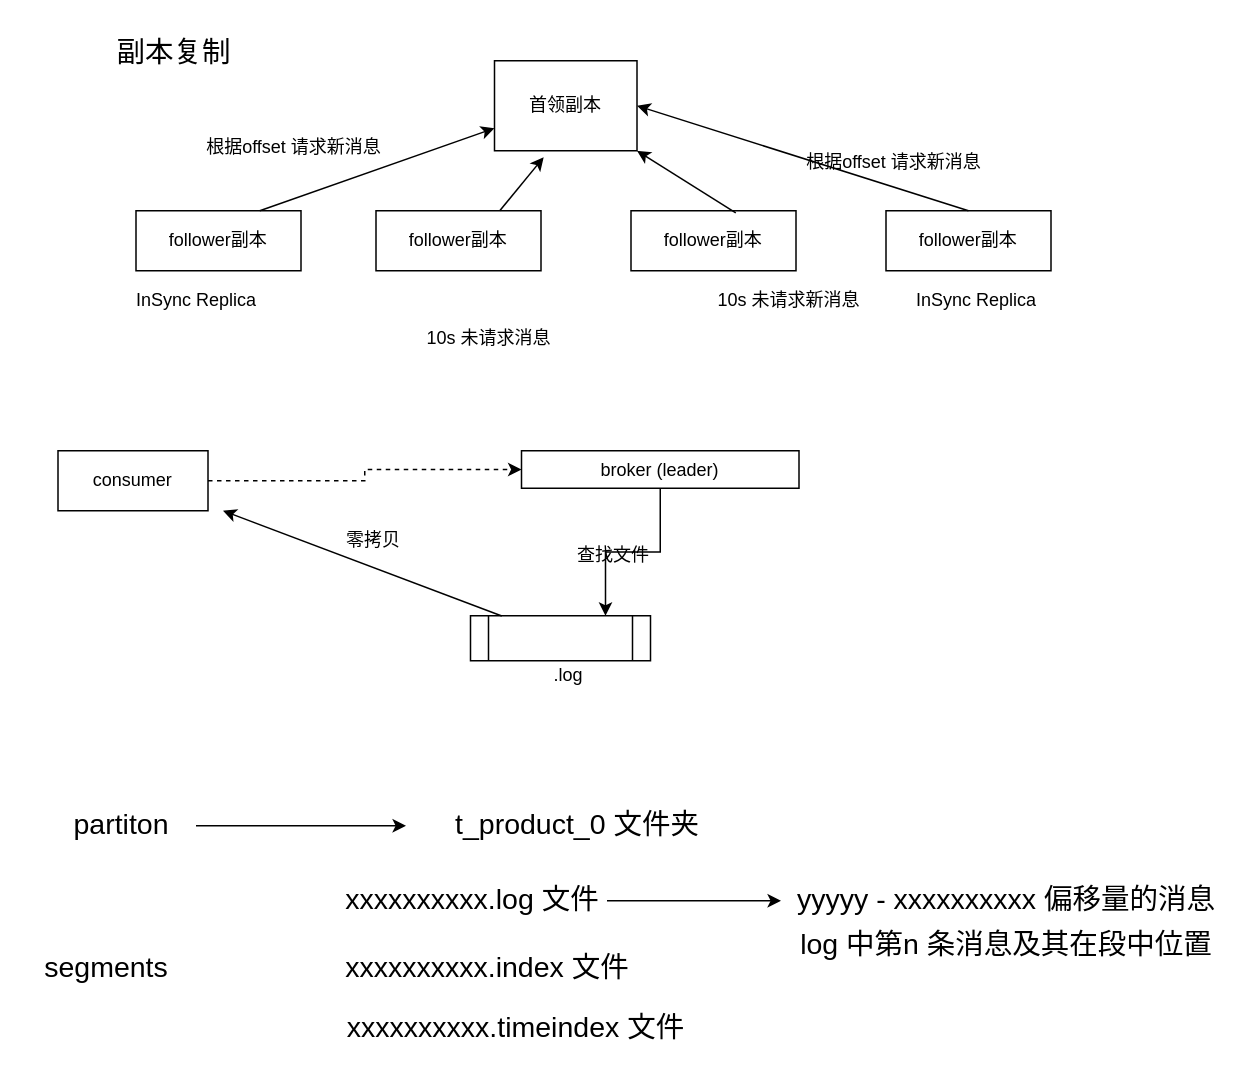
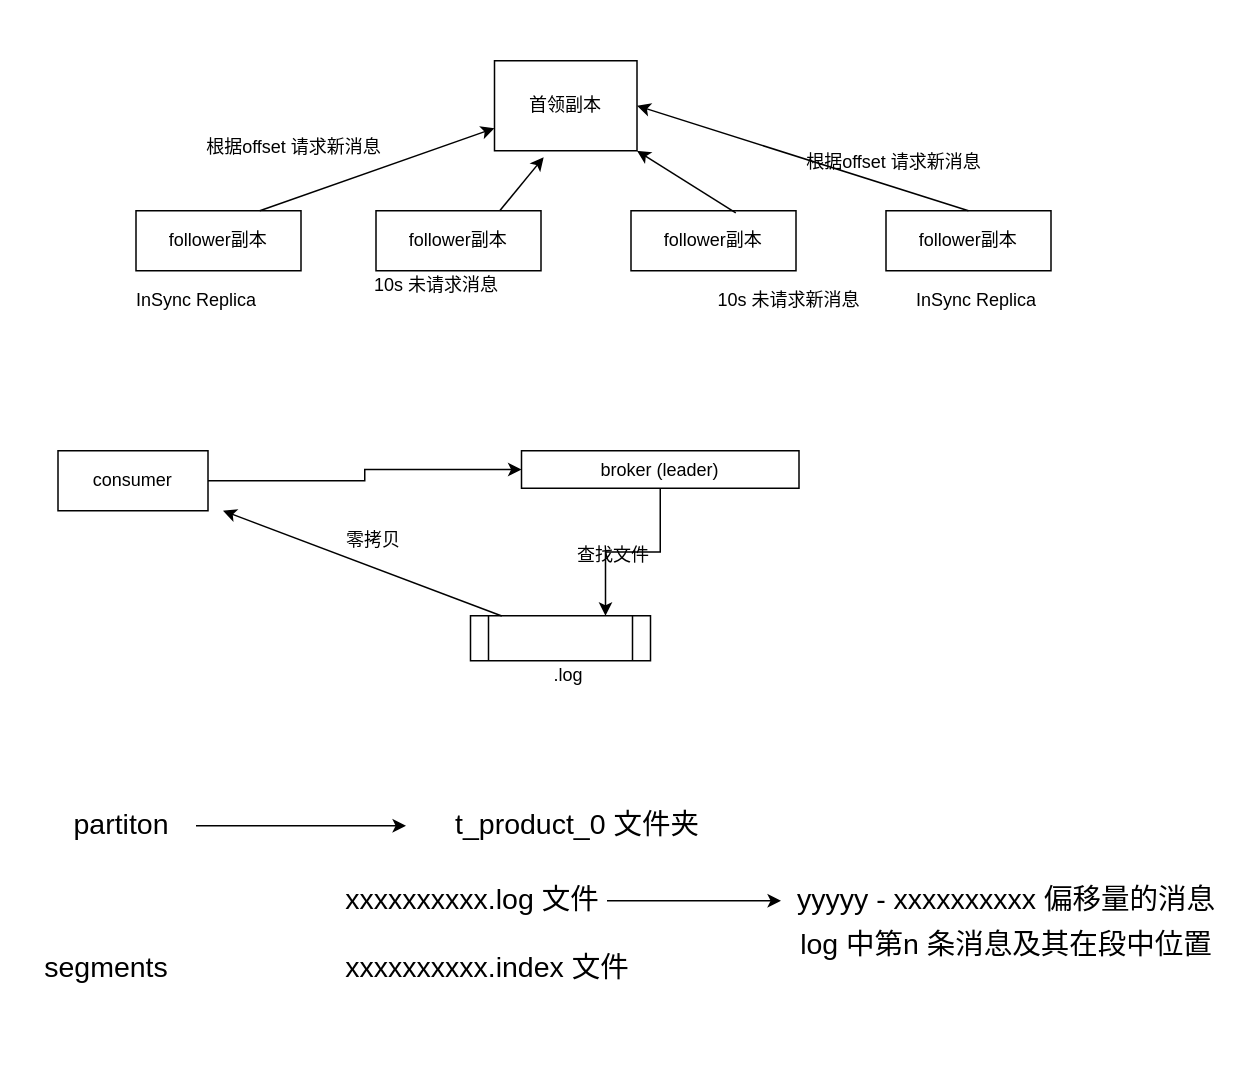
node "副本复制": removed
node "10s 未请求消息": moved (488, 338) -> (436, 286)
edge "consumer" -> "broker (leader)": style dashed -> solid
node "xxxxxxxxxx.timeindex 文件": removed
